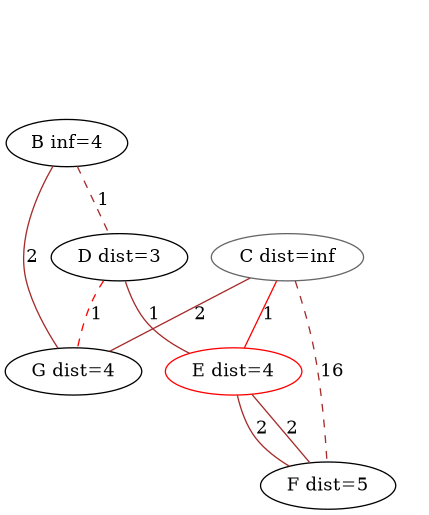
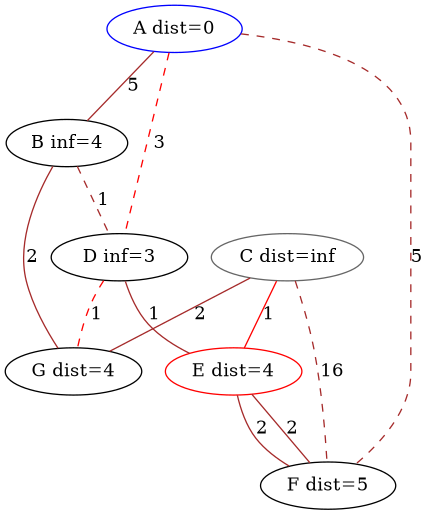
node "A dist=0": added
node "D dist=3": label "D dist=3" -> "D inf=3"
